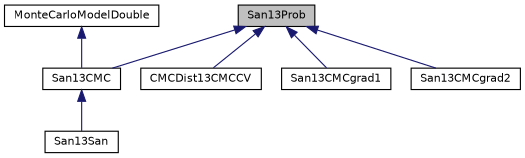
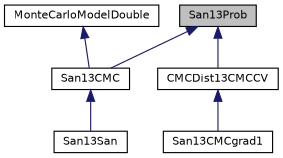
edge "San13CMCgrad1" -> "San13Prob": now "San13CMCgrad1" -> "CMCDist13CMCCV"
node "San13CMCgrad2": removed
